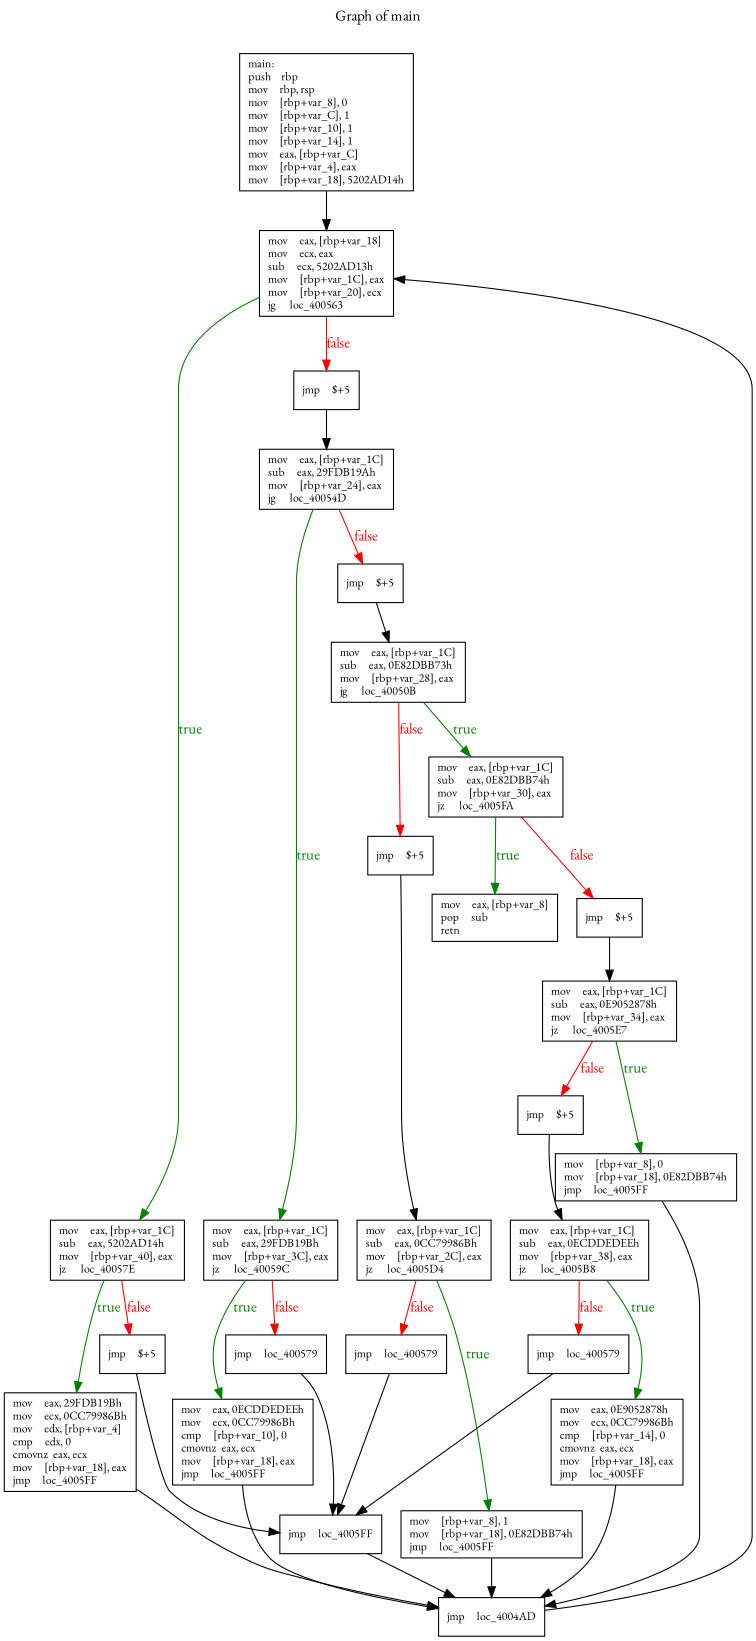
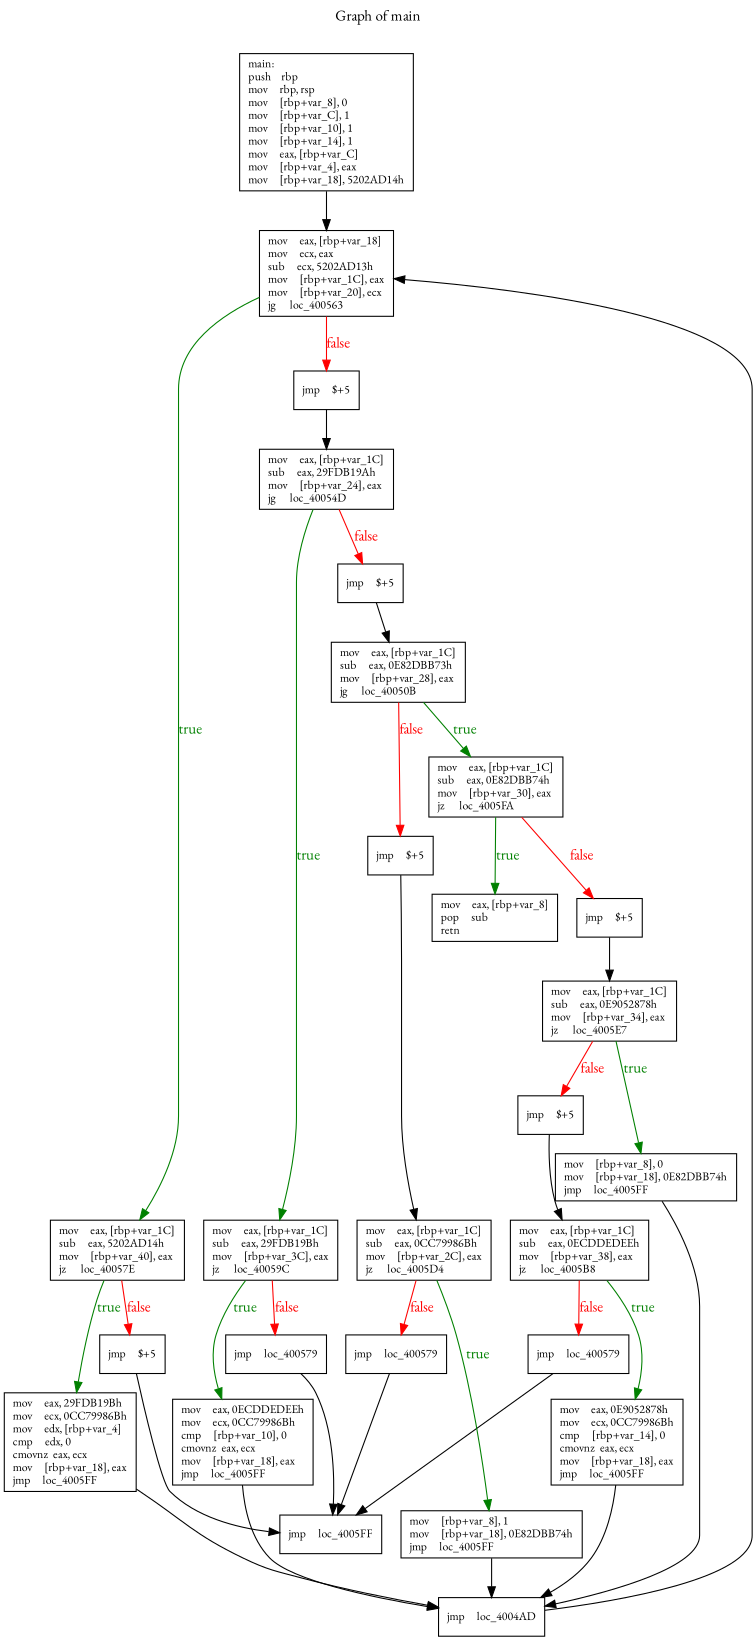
edge "jmp     loc_4005FF" -> "jmp     loc_4004AD": removed
